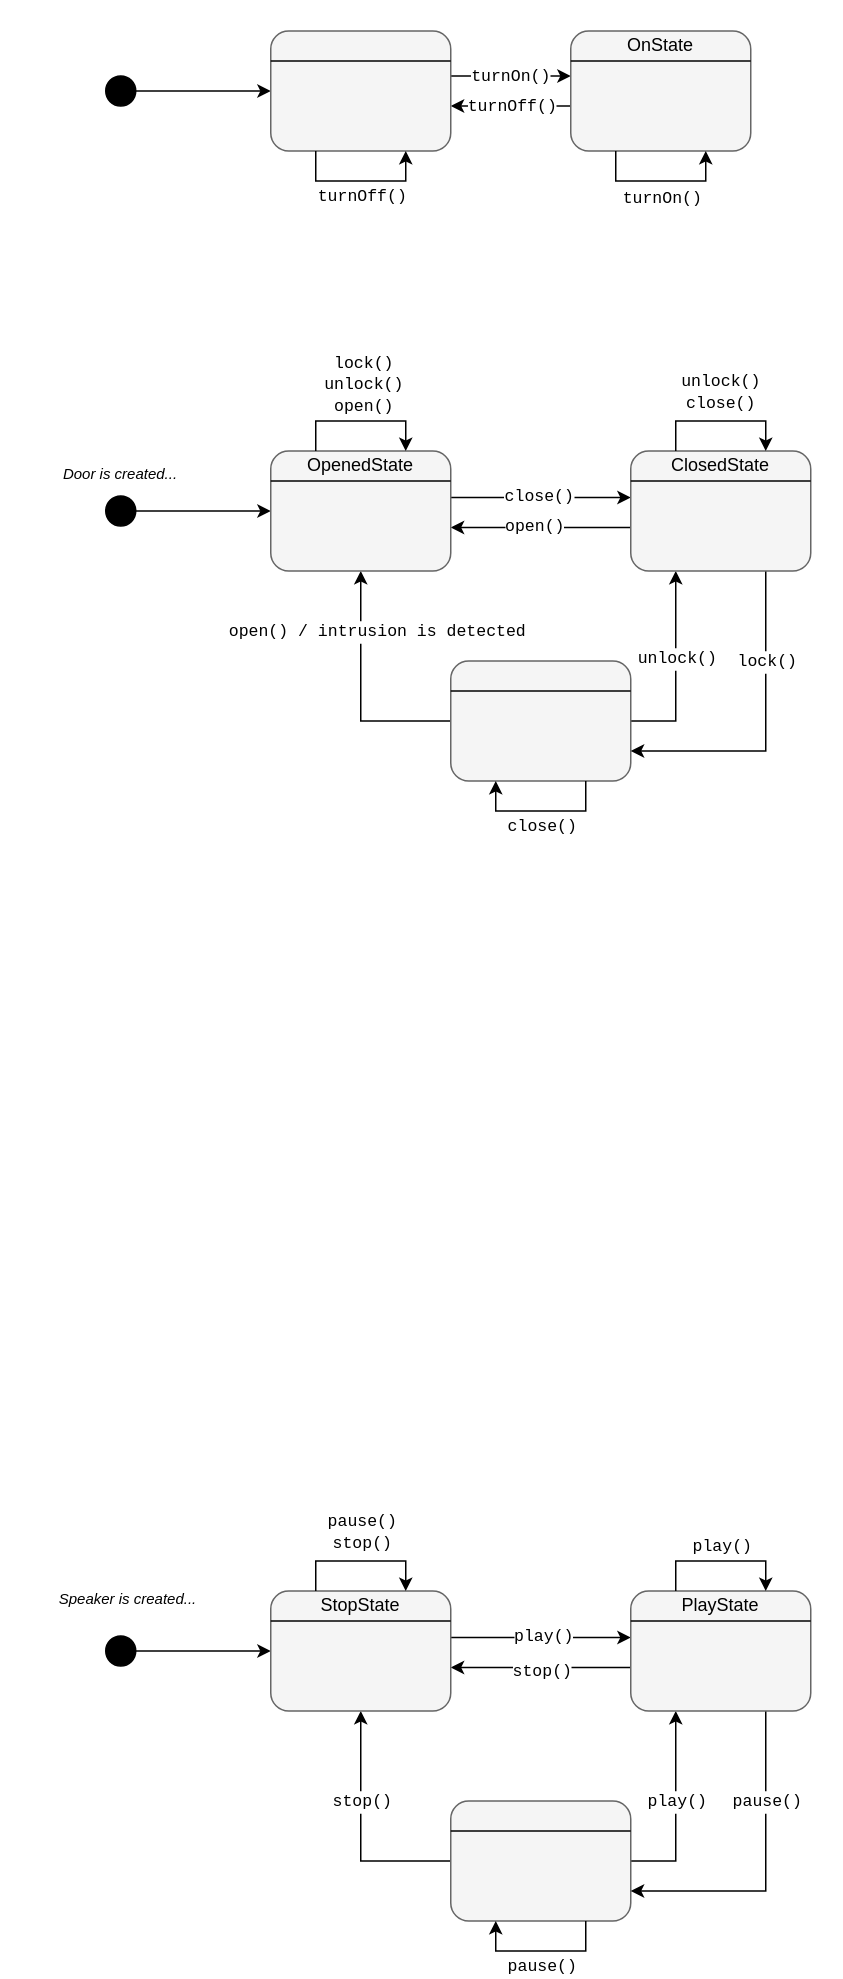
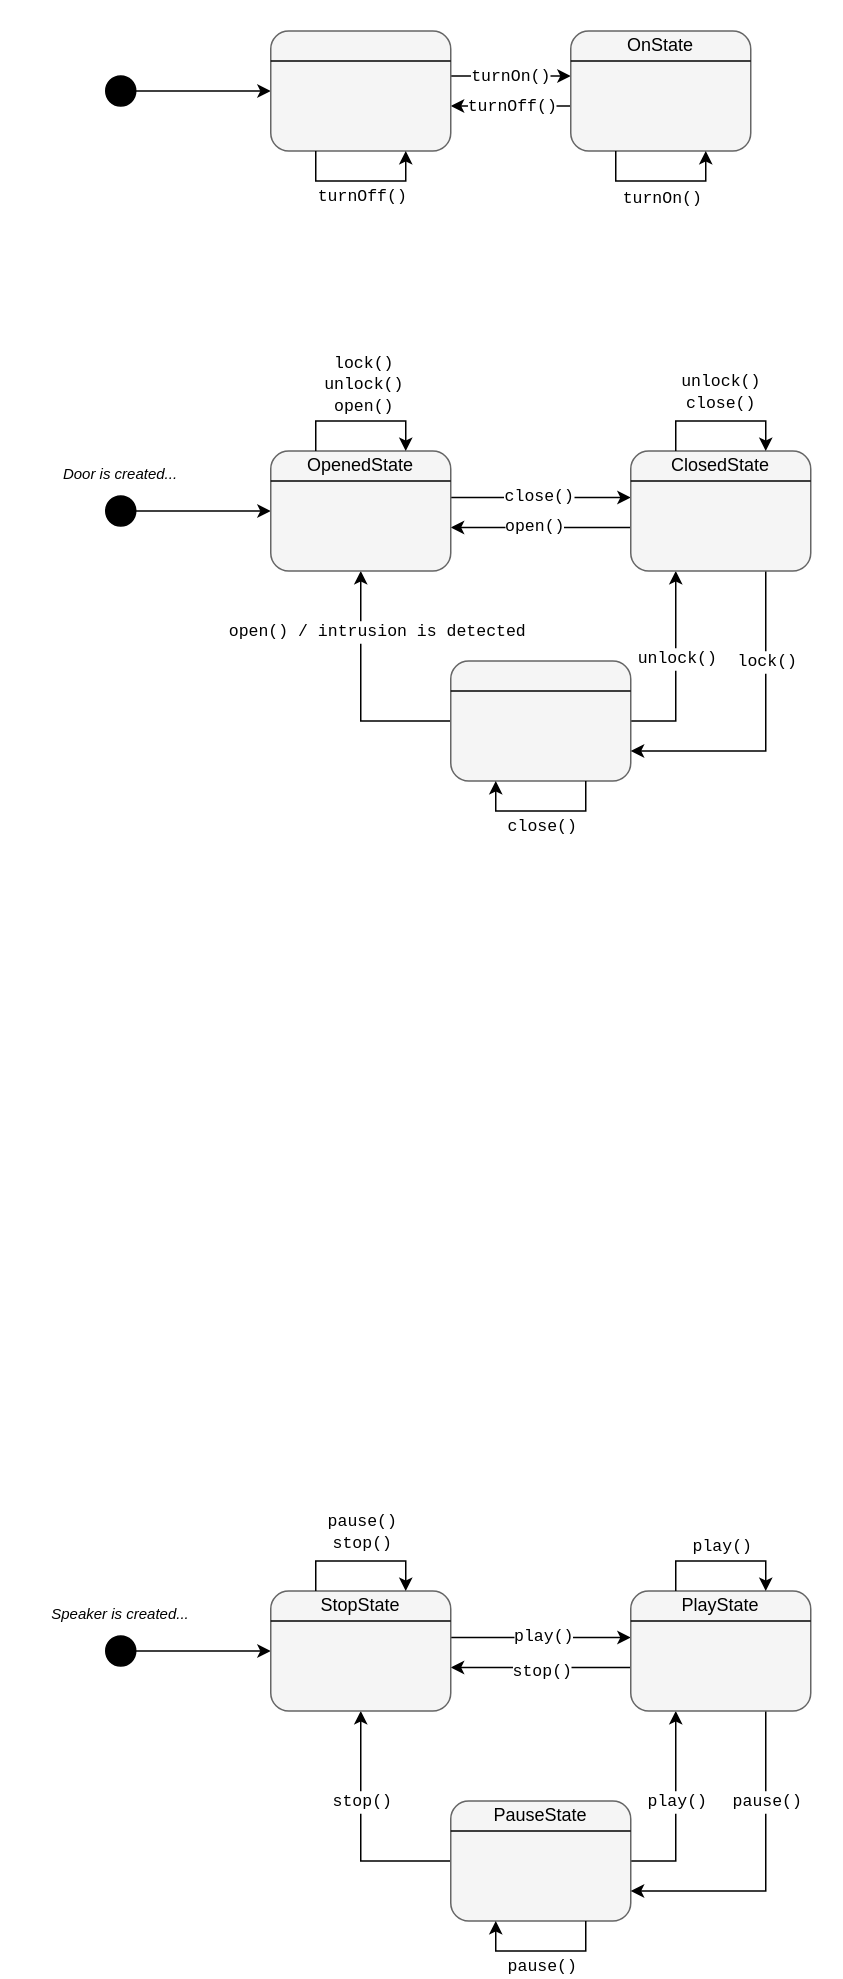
node "Speaker is created...": moved (128, 1598) -> (121, 1613)
node "PauseState": added
